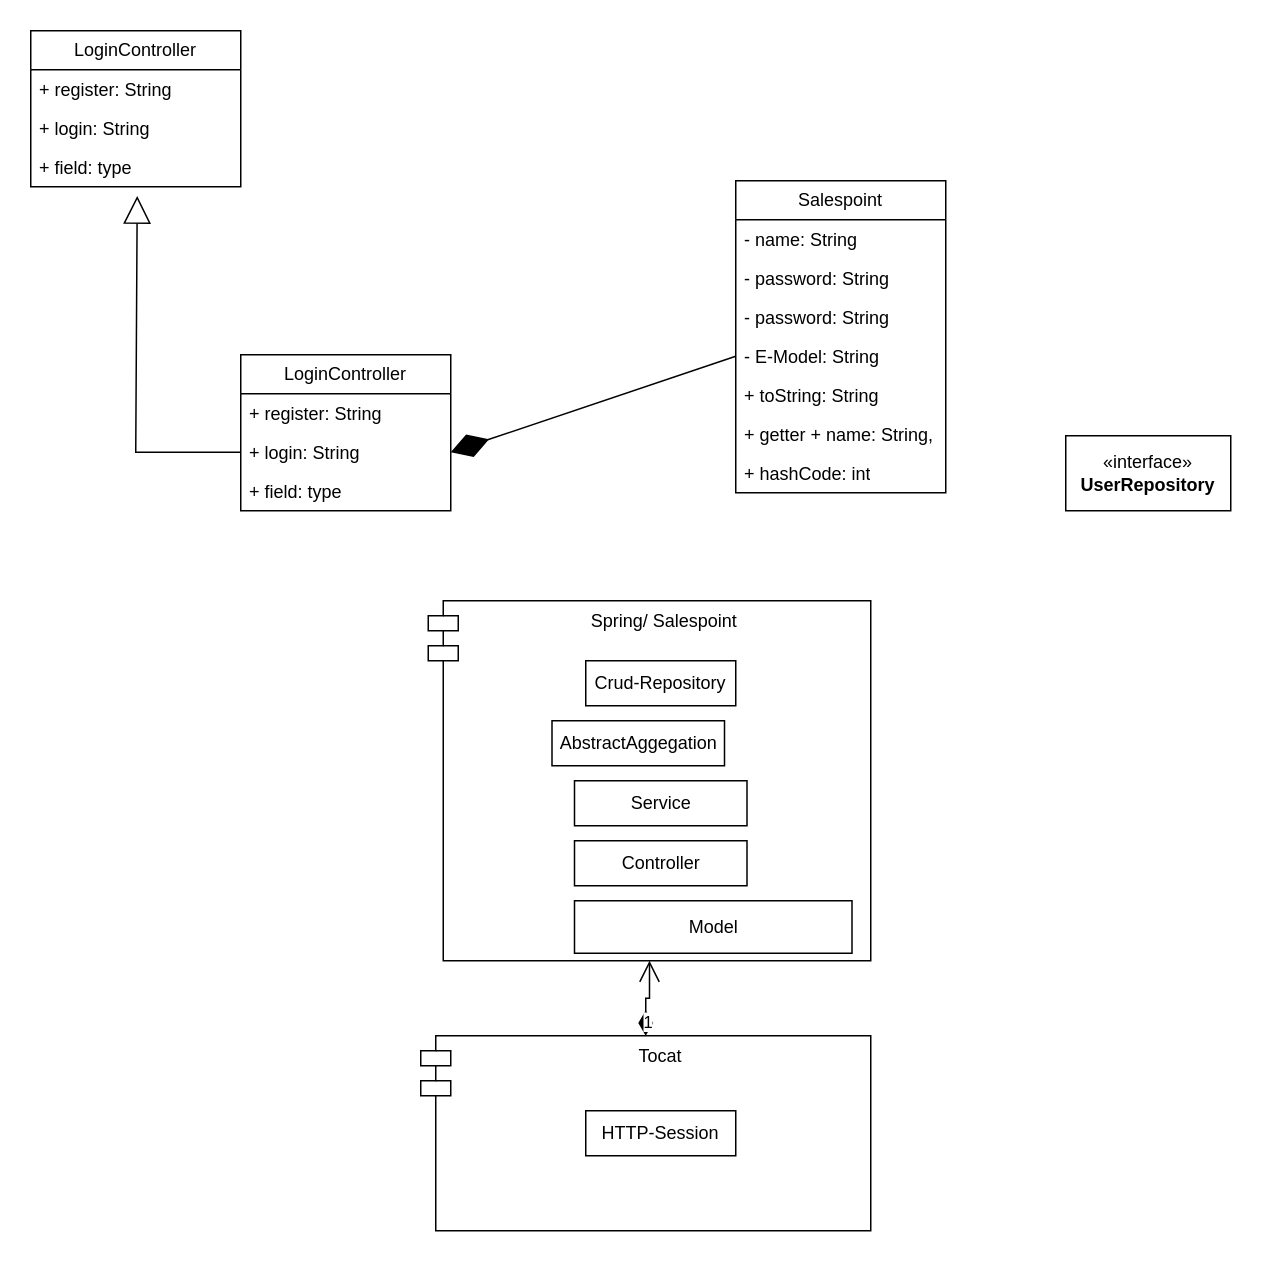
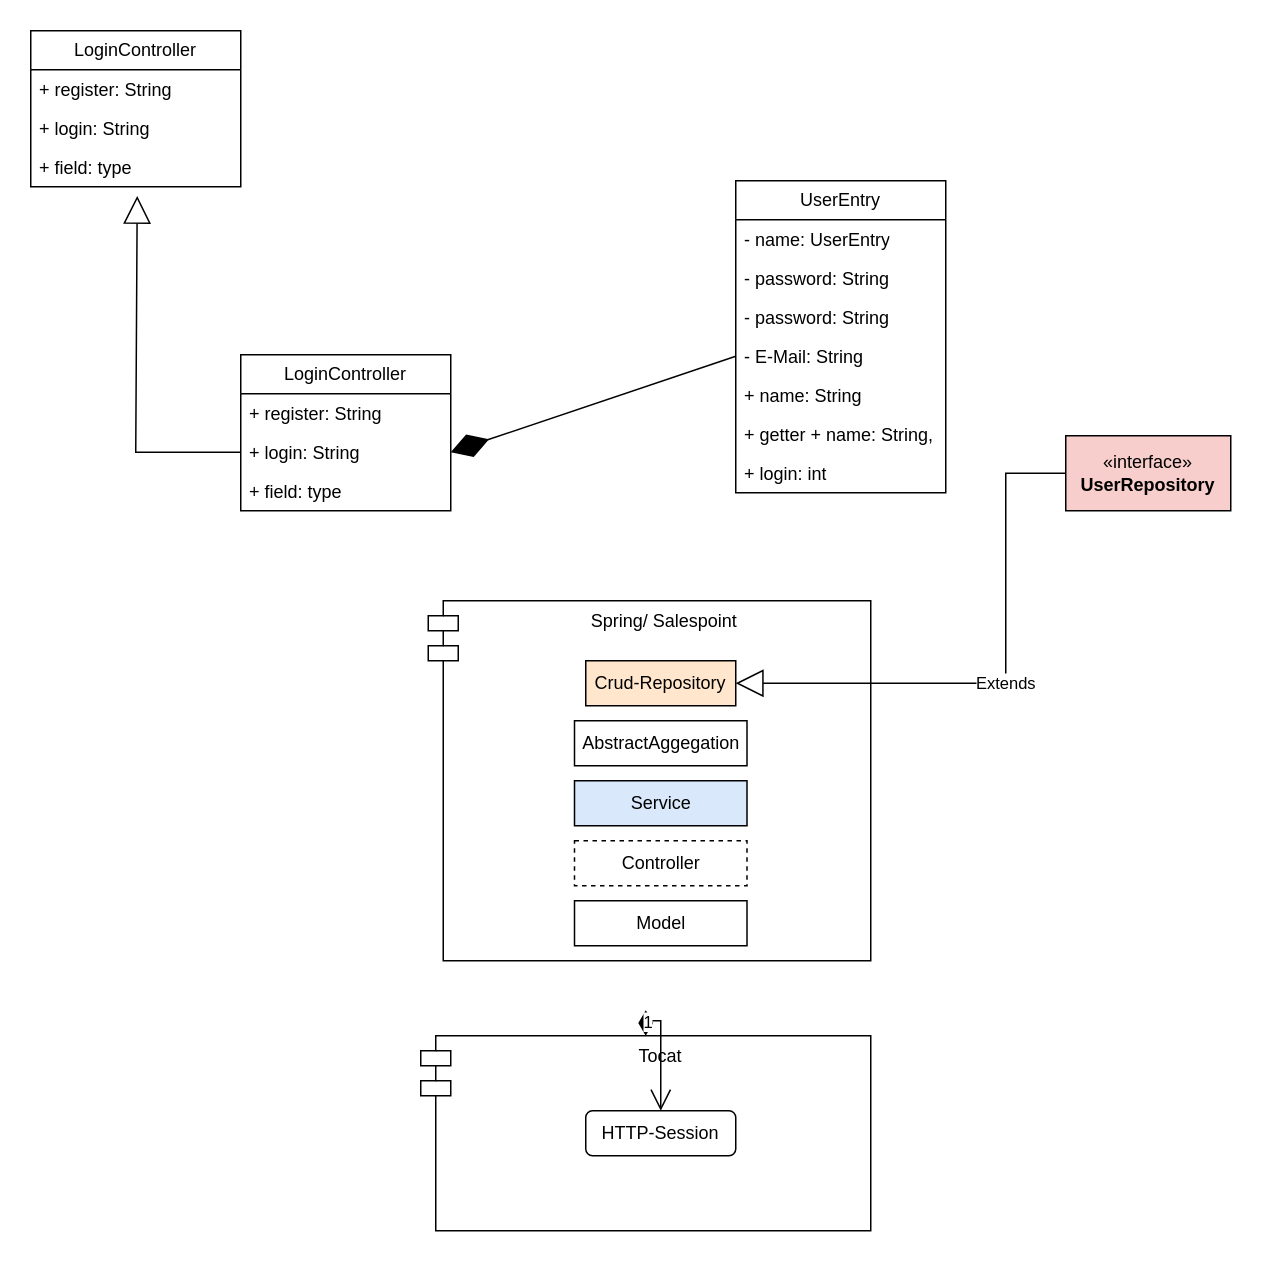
node "Salespoint": label "Salespoint" -> "UserEntry"
node "- name: String": label "- name: String" -> "- name: UserEntry"
node "- E-Model: String": label "- E-Model: String" -> "- E-Mail: String"
node "+ toString: String": label "+ toString: String" -> "+ name: String"
node "«interface» UserRepository": fillcolor #ffffff -> #f8cecc
node "+ hashCode: int": label "+ hashCode: int" -> "+ login: int"
edge "«interface» UserRepository" -> "Crud-Repository": added, label "Extends"
node "Crud-Repository": fillcolor #ffffff -> #ffe6cc
node "AbstractAggegation": moved (638, 743) -> (661, 743)
node "Service": fillcolor #ffffff -> #dae8fc
node "Controller": style solid -> dashed
node "Model": size 278x53 -> 173x45
edge "Spring/ Salespoint" -- "Tocat": now "HTTP-Session" -- "Tocat"
node "HTTP-Session": shape rectangle -> rounded rectangle
